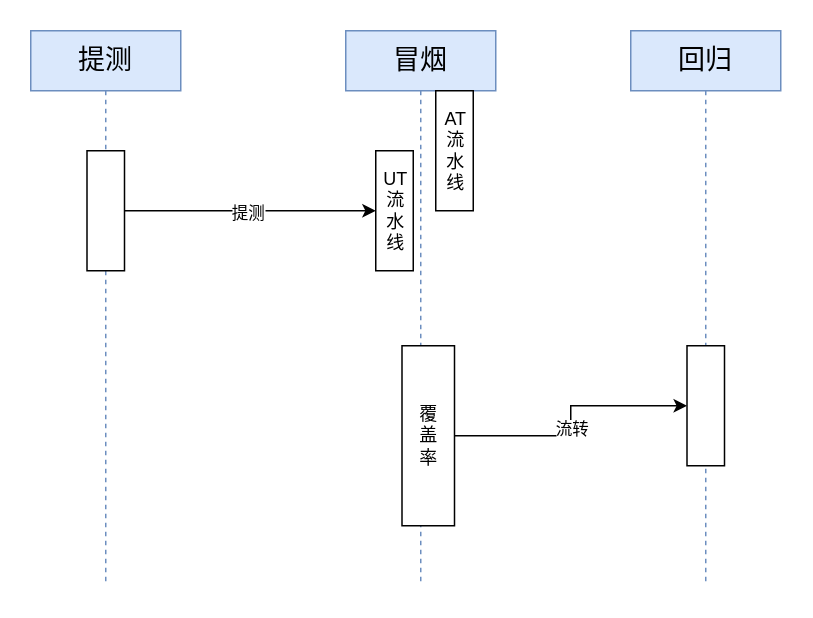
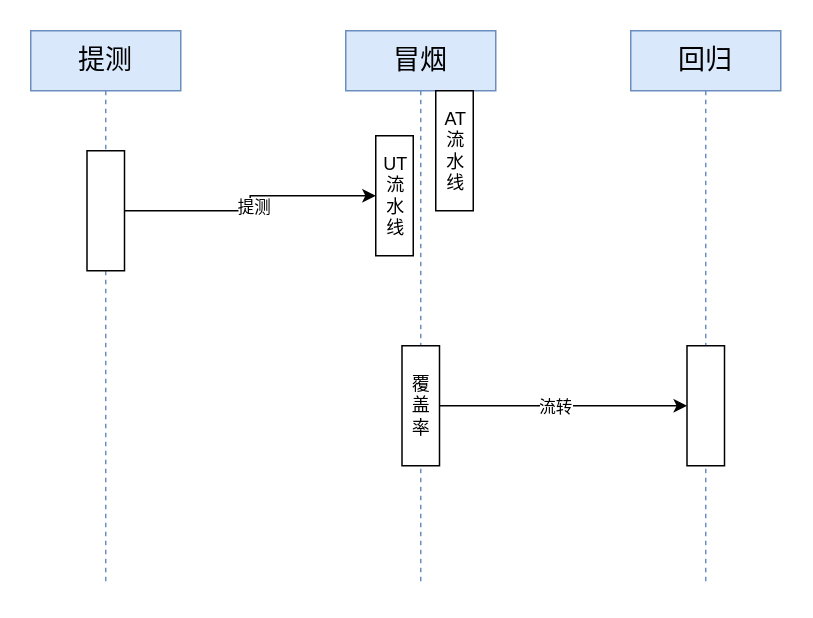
node "UT 流 水 线": moved (395, 211) -> (395, 196)
node "覆 盖 率": size 53x180 -> 38x120
